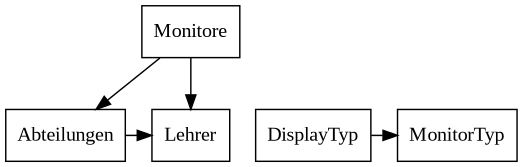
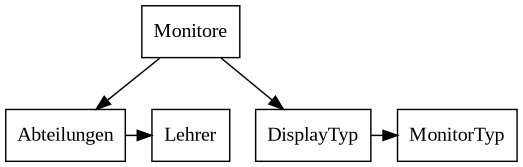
edge "Monitore" -> "Lehrer": now "Monitore" -> "DisplayTyp"
